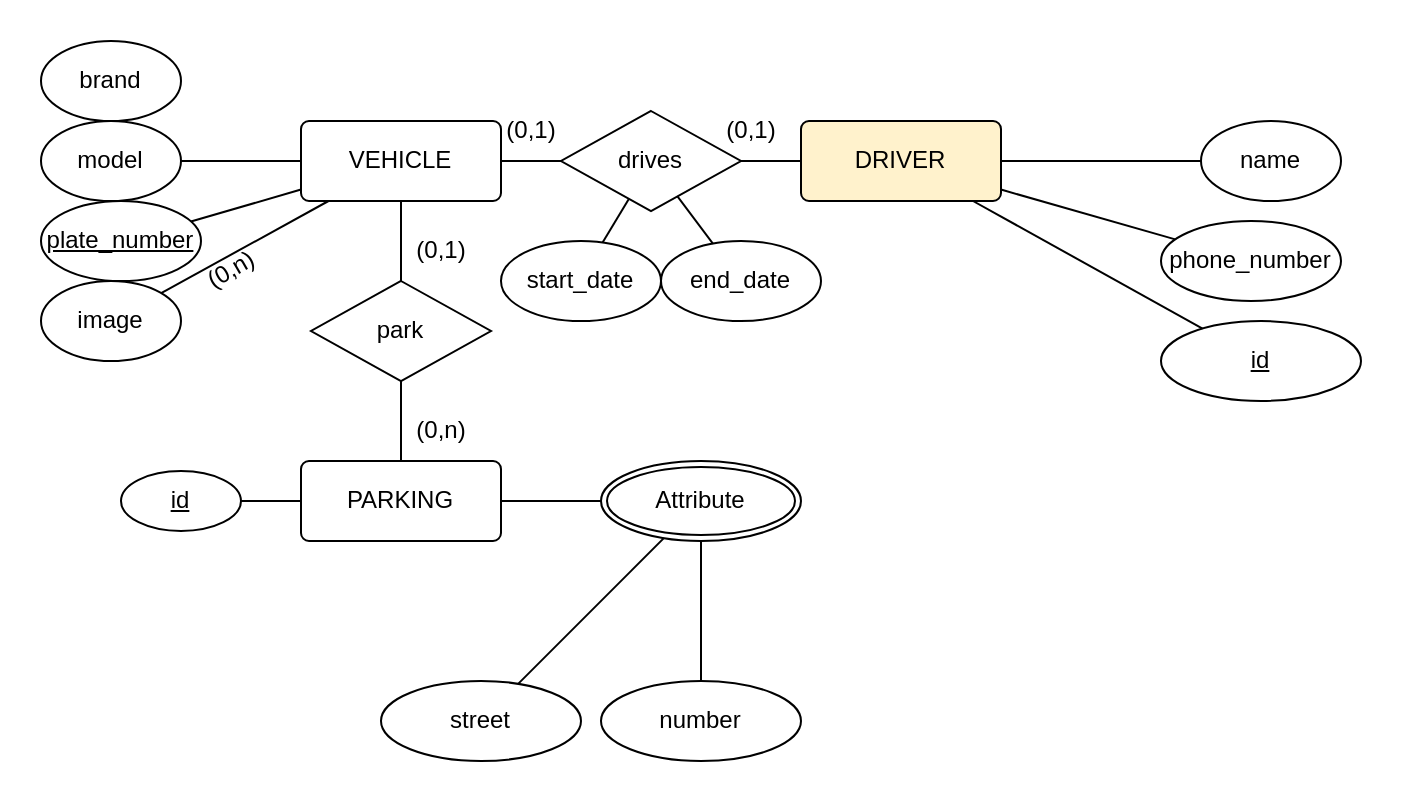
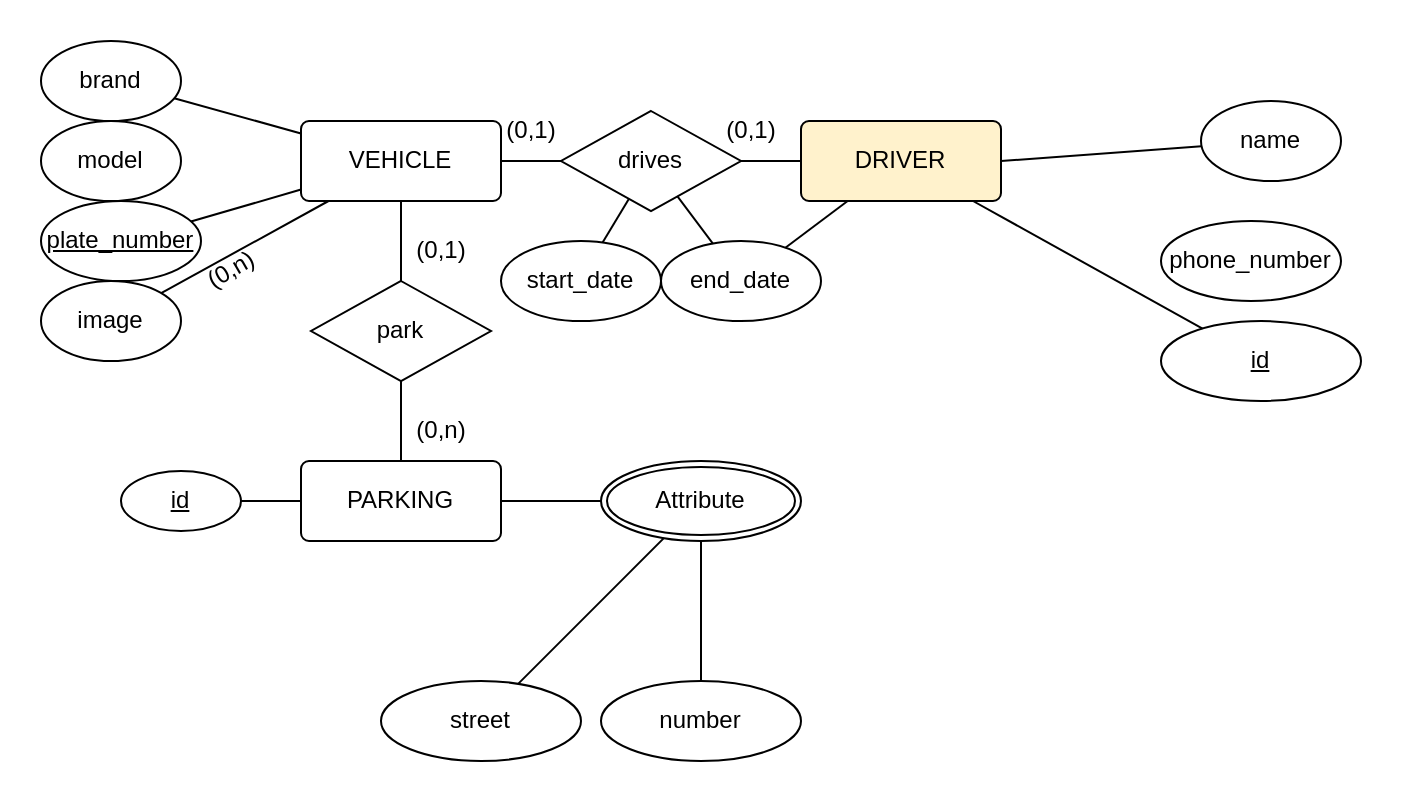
edge "brand" -- "VEHICLE": added
edge "model" -- "VEHICLE": removed
node "name": moved (1271, 161) -> (1271, 141)
edge "DRIVER" -- "phone_number": now "DRIVER" -- "end_date"
